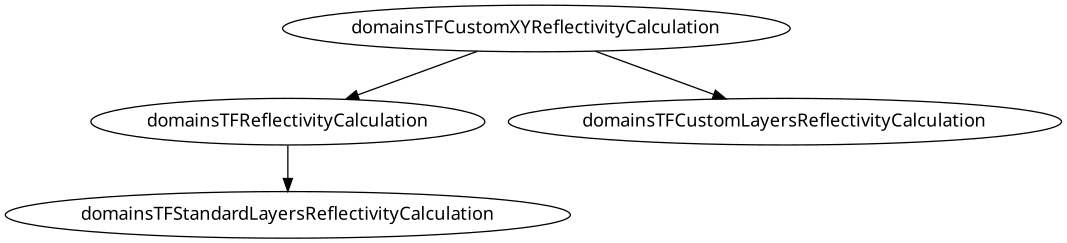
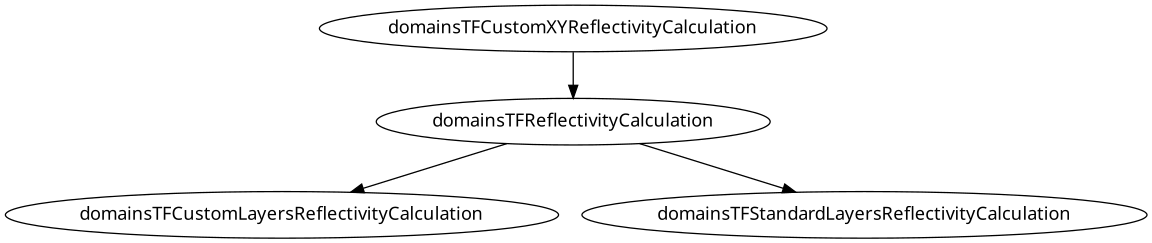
edge "domainsTFCustomXYReflectivityCalculation" -> "domainsTFCustomLayersReflectivityCalculation": now "domainsTFReflectivityCalculation" -> "domainsTFCustomLayersReflectivityCalculation"
